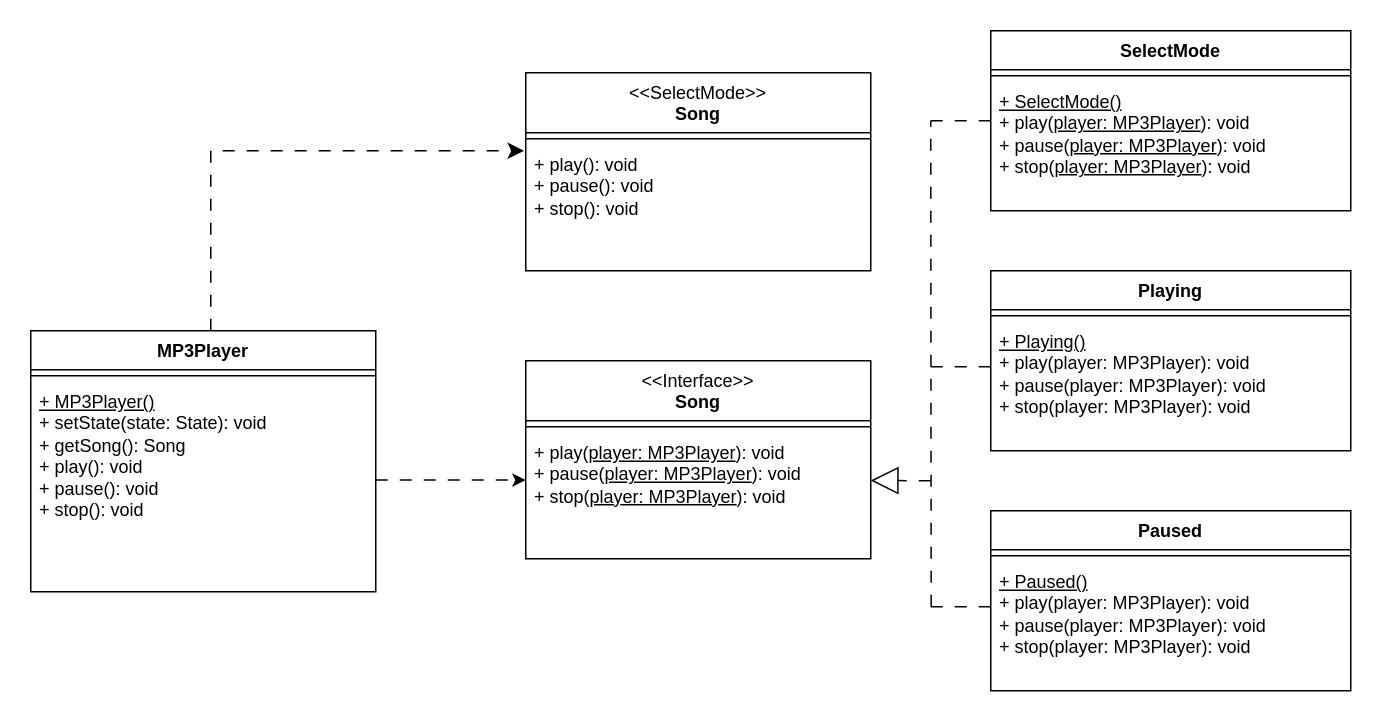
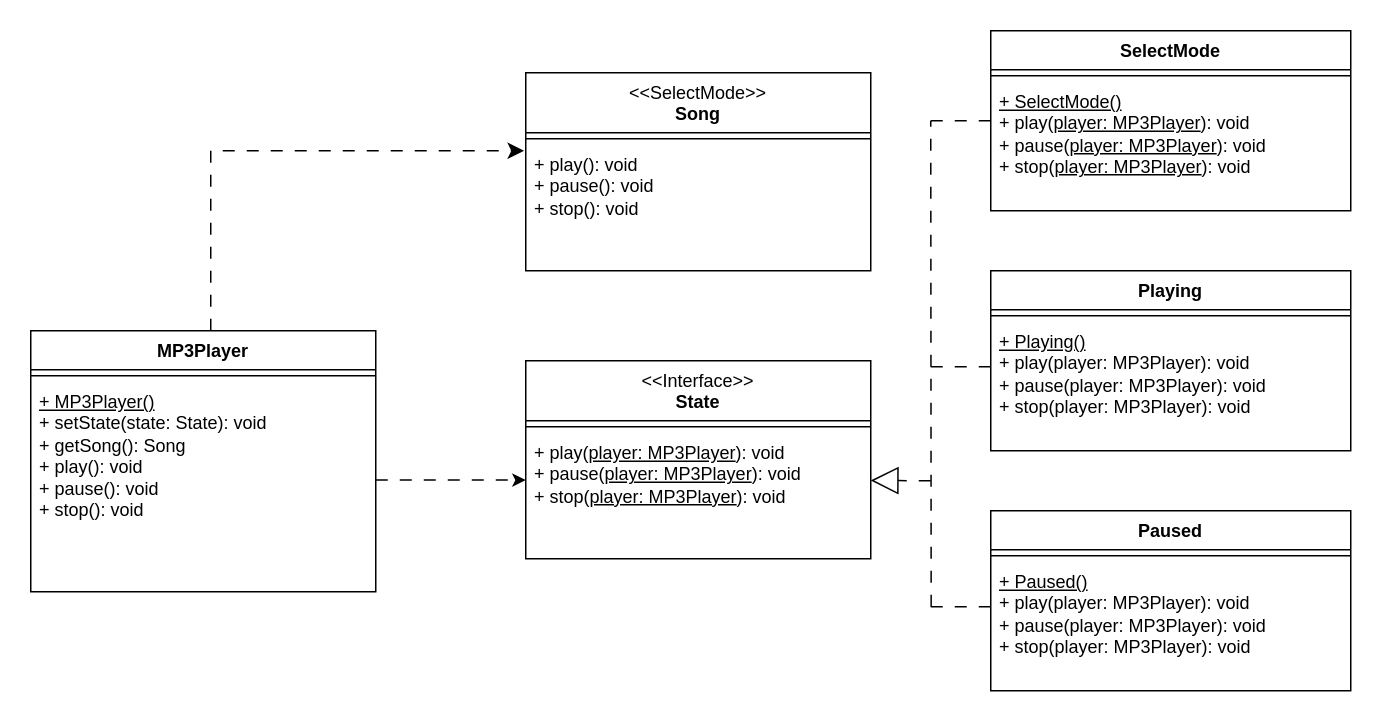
node "<<Interface>> Song": label "<<Interface>> Song" -> "<<Interface>> State"
